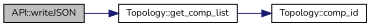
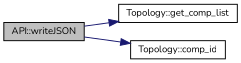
edge "Topology::get_comp_list" -> "Topology::comp_id": now "API::writeJSON" -> "Topology::comp_id"
